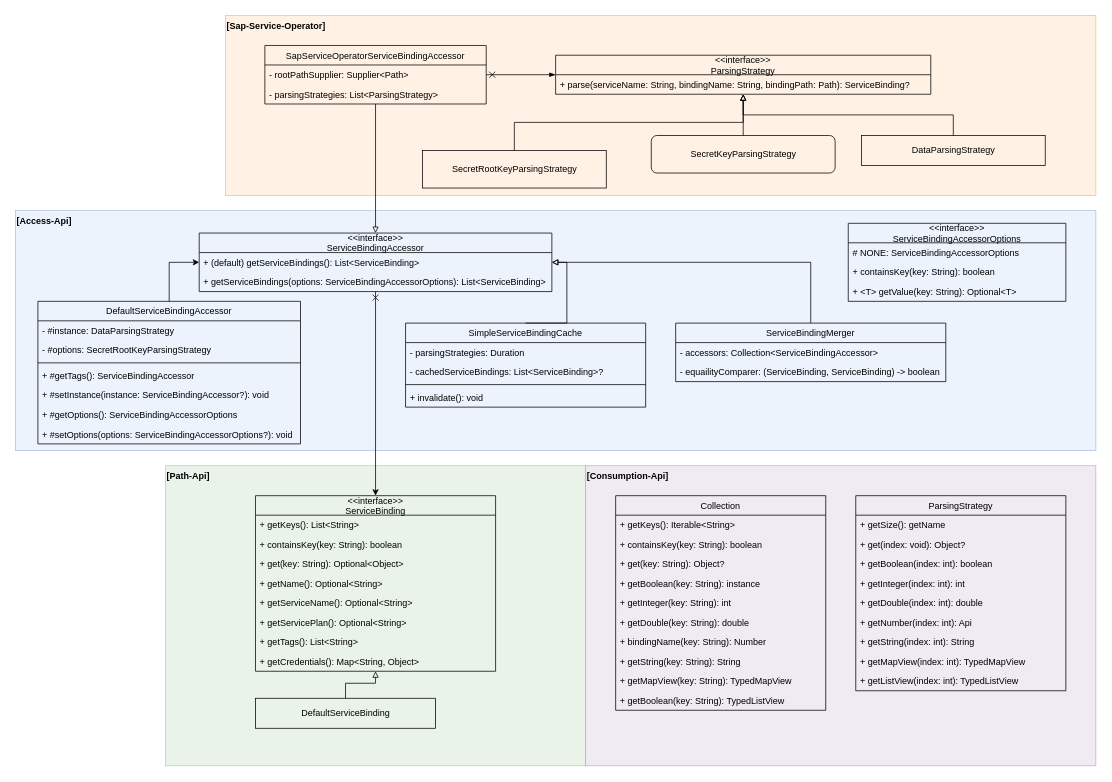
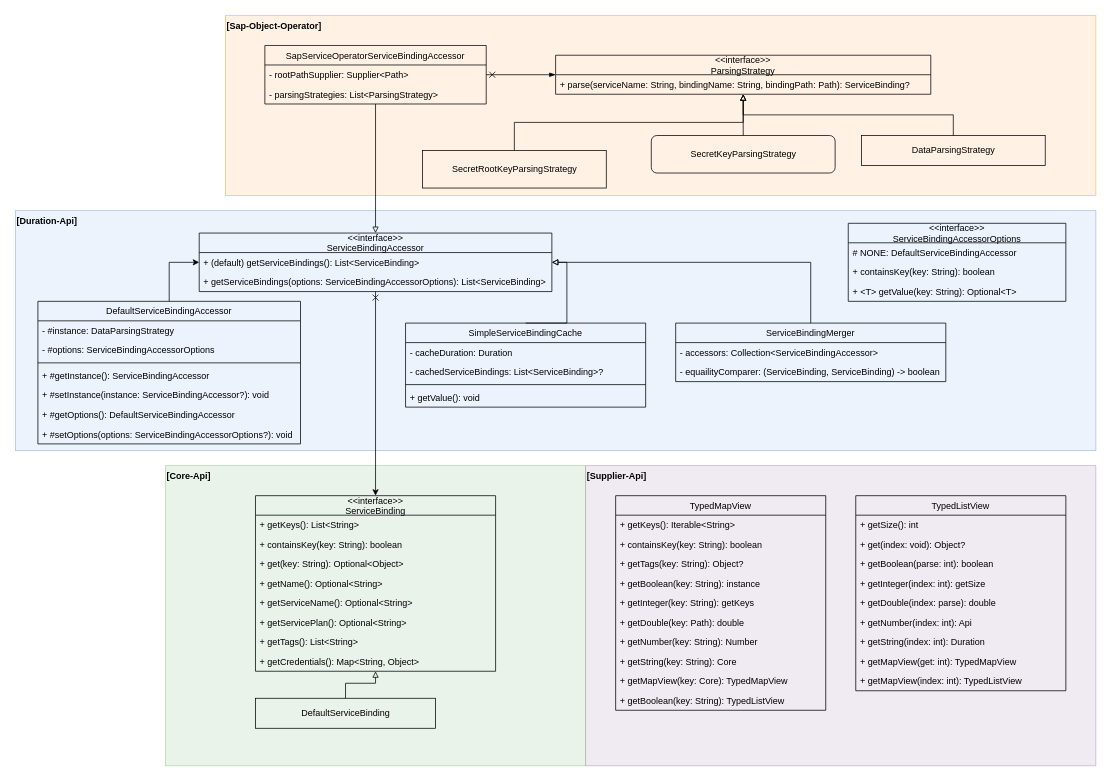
node "[Sap-Service-Operator]": label "[Sap-Service-Operator]" -> "[Sap-Object-Operator]"
node "[Access-Api]": label "[Access-Api]" -> "[Duration-Api]"
node "# NONE: ServiceBindingAccessorOptions": label "# NONE: ServiceBindingAccessorOptions" -> "# NONE: DefaultServiceBindingAccessor"
node "- #options: SecretRootKeyParsingStrategy": label "- #options: SecretRootKeyParsingStrategy" -> "- #options: ServiceBindingAccessorOptions"
node "- parsingStrategies: Duration": label "- parsingStrategies: Duration" -> "- cacheDuration: Duration"
node "+ #getTags(): ServiceBindingAccessor": label "+ #getTags(): ServiceBindingAccessor" -> "+ #getInstance(): ServiceBindingAccessor"
node "+ invalidate(): void": label "+ invalidate(): void" -> "+ getValue(): void"
node "+ #getOptions(): ServiceBindingAccessorOptions": label "+ #getOptions(): ServiceBindingAccessorOptions" -> "+ #getOptions(): DefaultServiceBindingAccessor"
node "[Path-Api]": label "[Path-Api]" -> "[Core-Api]"
node "[Consumption-Api]": label "[Consumption-Api]" -> "[Supplier-Api]"
node "Collection": label "Collection" -> "TypedMapView"
node "ParsingStrategy": label "ParsingStrategy" -> "TypedListView"
node "+ getSize(): getName": label "+ getSize(): getName" -> "+ getSize(): int"
node "+ get(key: String): Object?": label "+ get(key: String): Object?" -> "+ getTags(key: String): Object?"
node "+ getBoolean(index: int): boolean": label "+ getBoolean(index: int): boolean" -> "+ getBoolean(parse: int): boolean"
node "+ getInteger(index: int): int": label "+ getInteger(index: int): int" -> "+ getInteger(index: int): getSize"
node "+ getInteger(key: String): int": label "+ getInteger(key: String): int" -> "+ getInteger(key: String): getKeys"
node "+ getDouble(index: int): double": label "+ getDouble(index: int): double" -> "+ getDouble(index: parse): double"
node "+ getDouble(key: String): double": label "+ getDouble(key: String): double" -> "+ getDouble(key: Path): double"
node "+ bindingName(key: String): Number": label "+ bindingName(key: String): Number" -> "+ getNumber(key: String): Number"
node "+ getString(index: int): String": label "+ getString(index: int): String" -> "+ getString(index: int): Duration"
node "+ getString(key: String): String": label "+ getString(key: String): String" -> "+ getString(key: String): Core"
node "+ getMapView(index: int): TypedMapView": label "+ getMapView(index: int): TypedMapView" -> "+ getMapView(get: int): TypedMapView"
node "+ getMapView(key: String): TypedMapView": label "+ getMapView(key: String): TypedMapView" -> "+ getMapView(key: Core): TypedMapView"
node "+ getListView(index: int): TypedListView": label "+ getListView(index: int): TypedListView" -> "+ getMapView(index: int): TypedListView"
